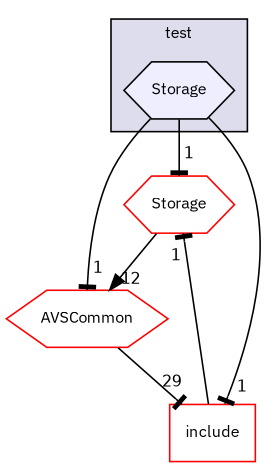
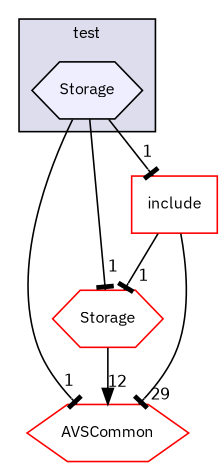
edge "AVSCommon" -> "include": reversed
